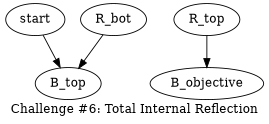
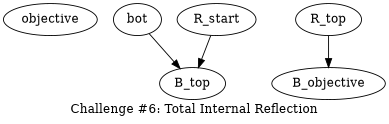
node "start": label "start" -> "bot"
node "objective": added
node "R_bot": label "R_bot" -> "R_start"
